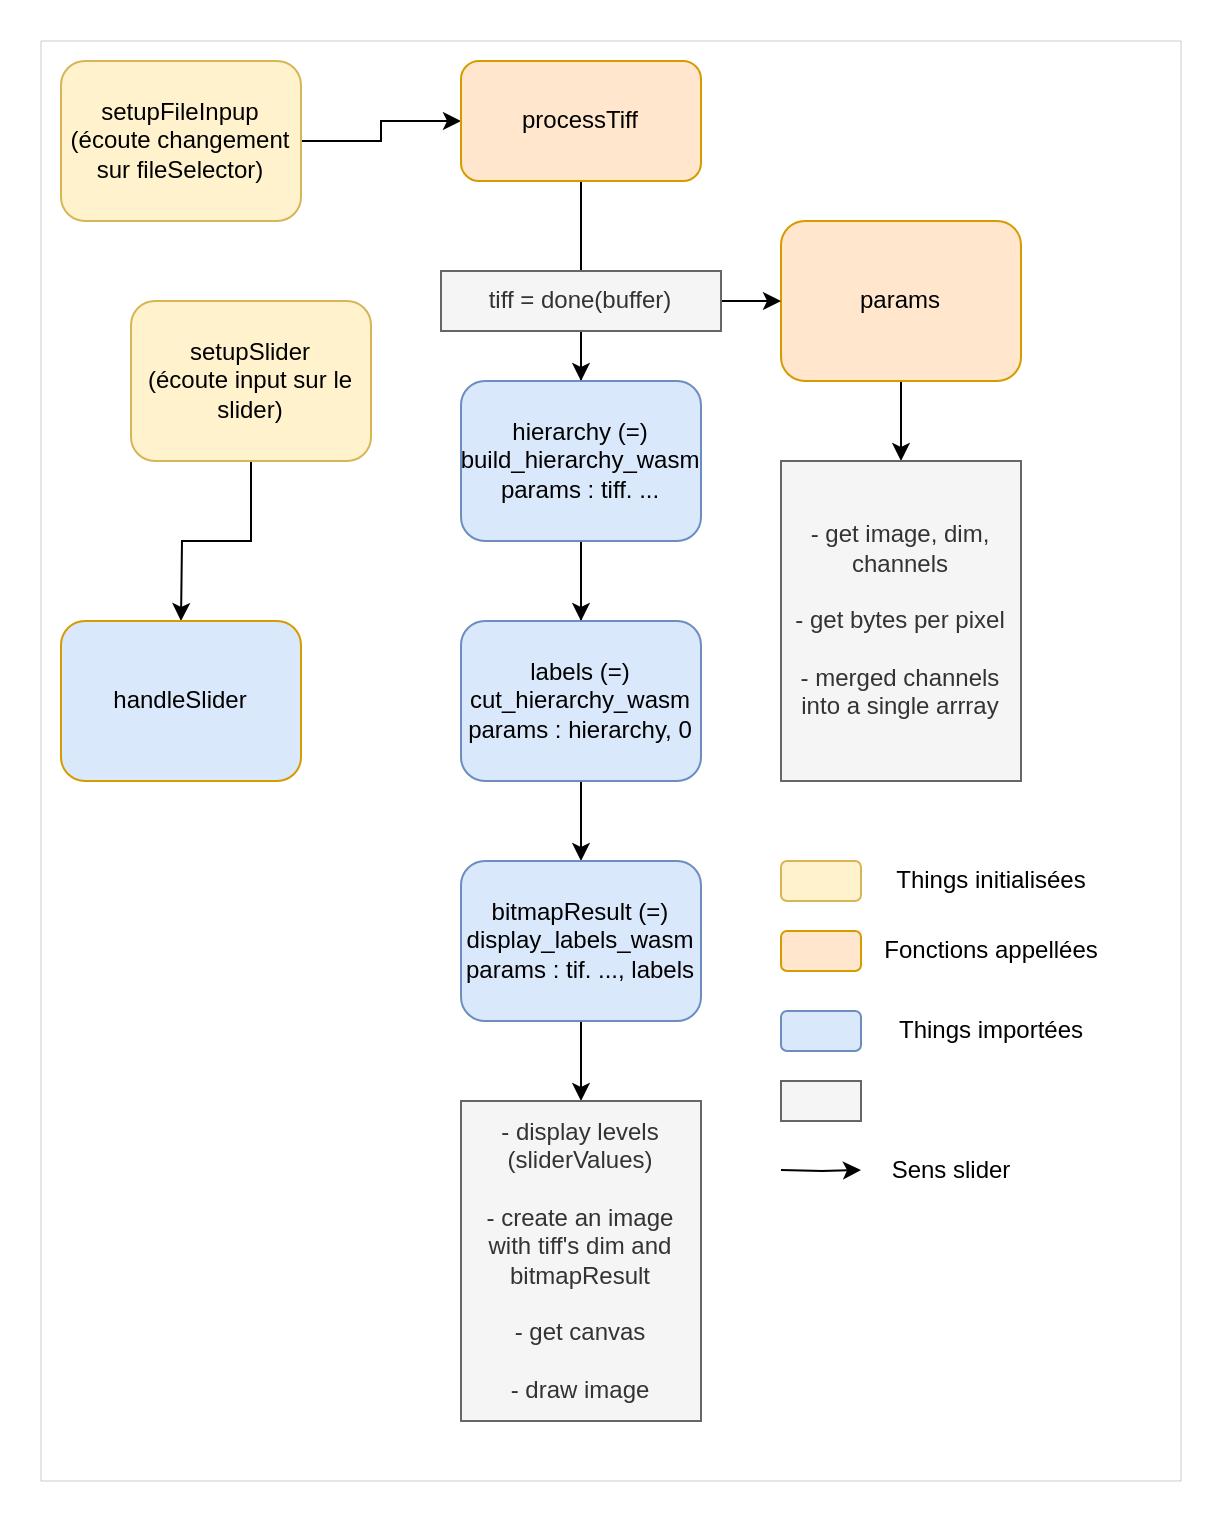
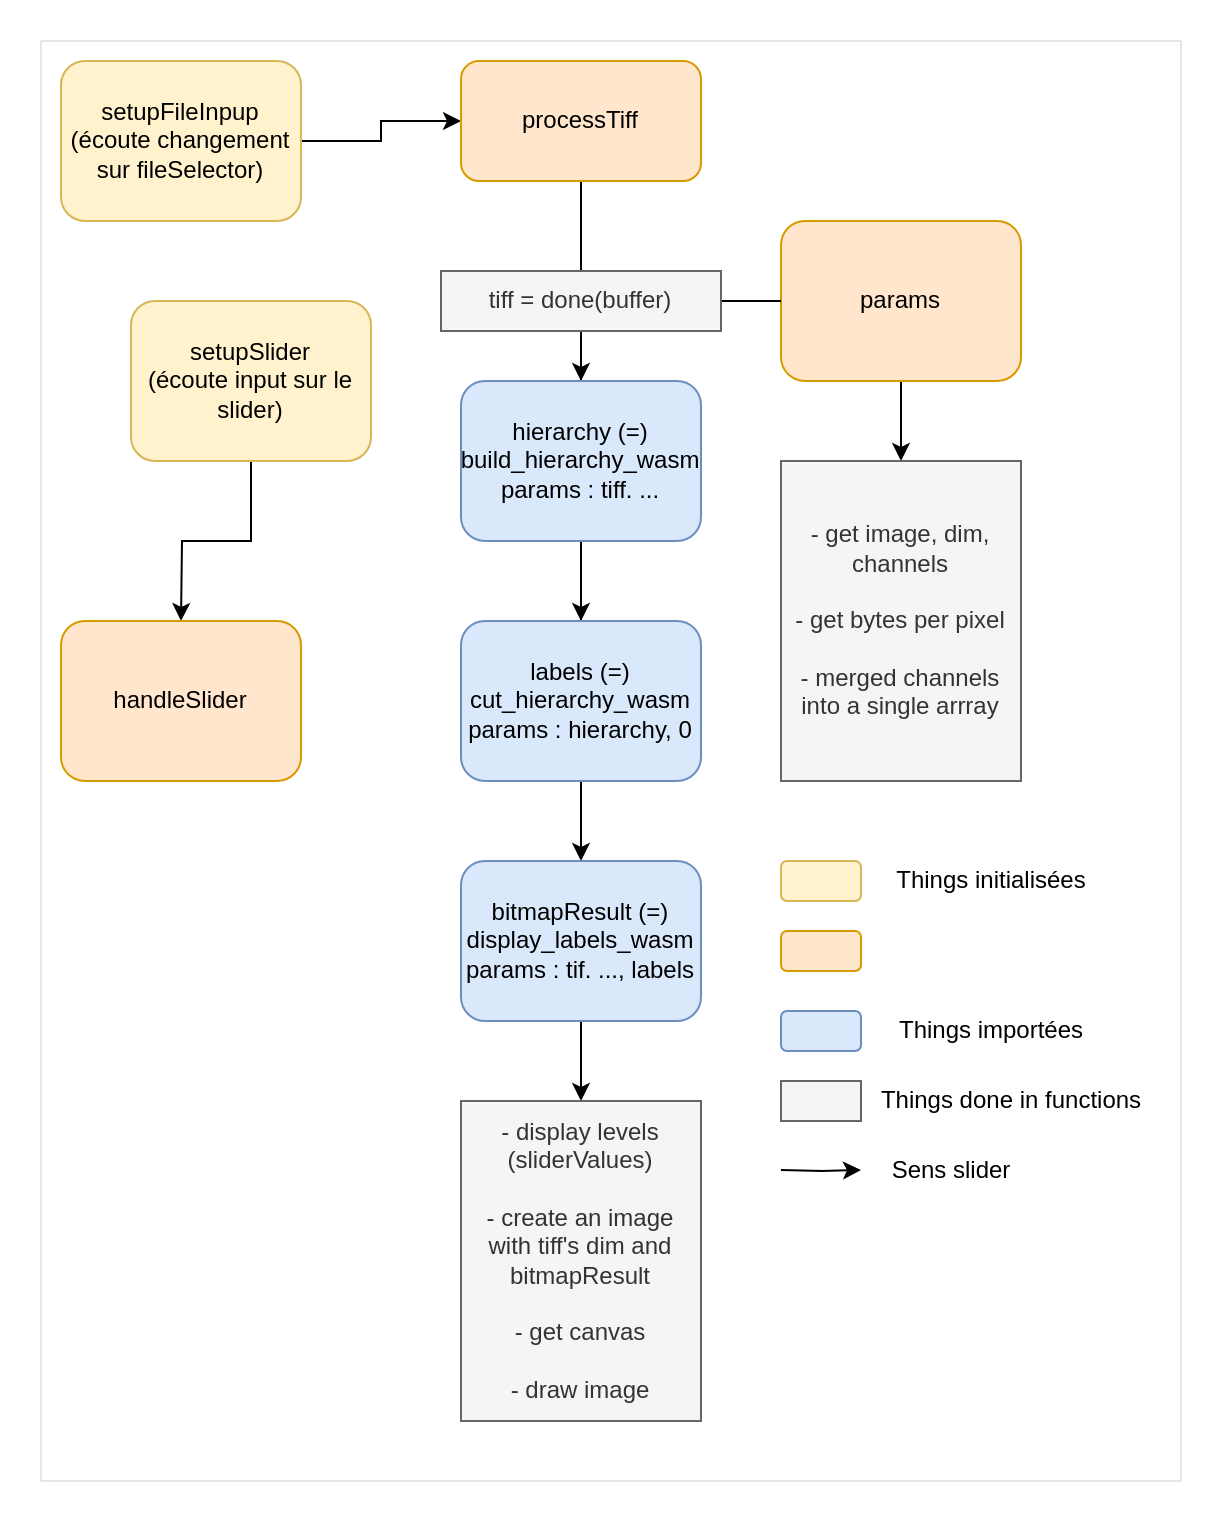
edge "tiff = done(buffer)" -> "params": arrowhead classic -> none
node "handleSlider": fillcolor #dae8fc -> #ffe6cc
node "Fonctions appellées": removed
node "Things done in functions": added
